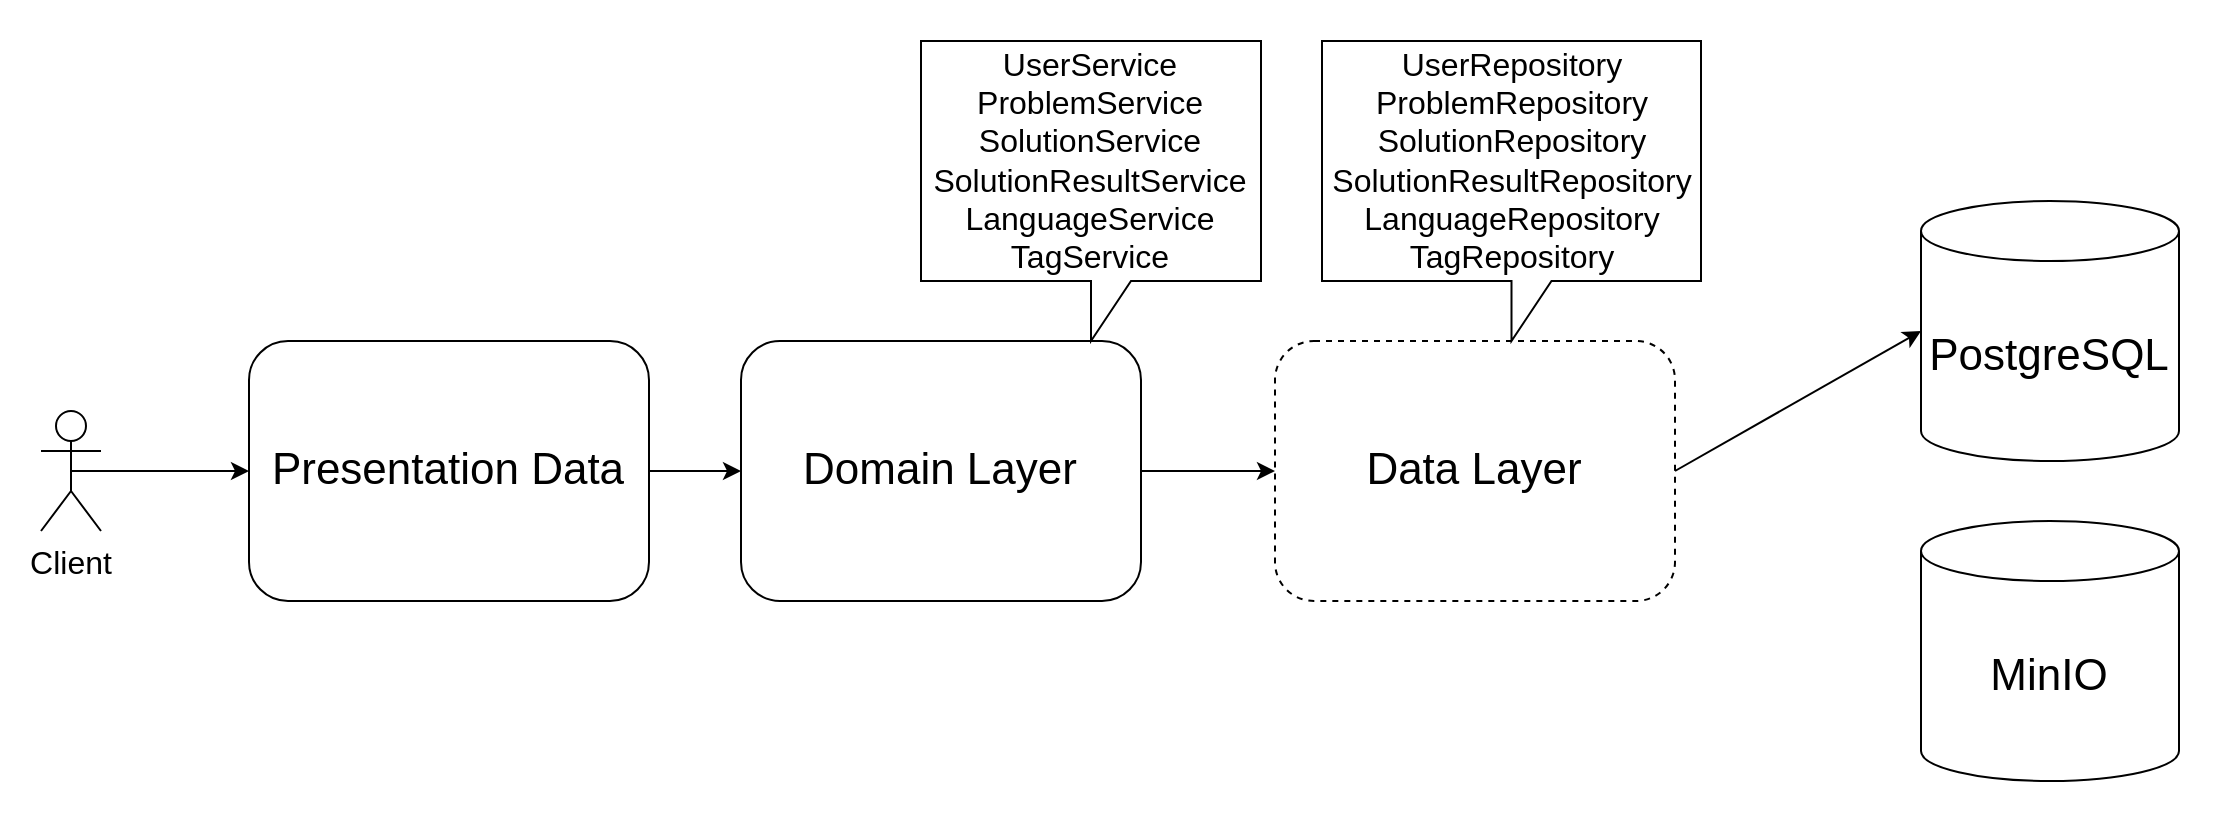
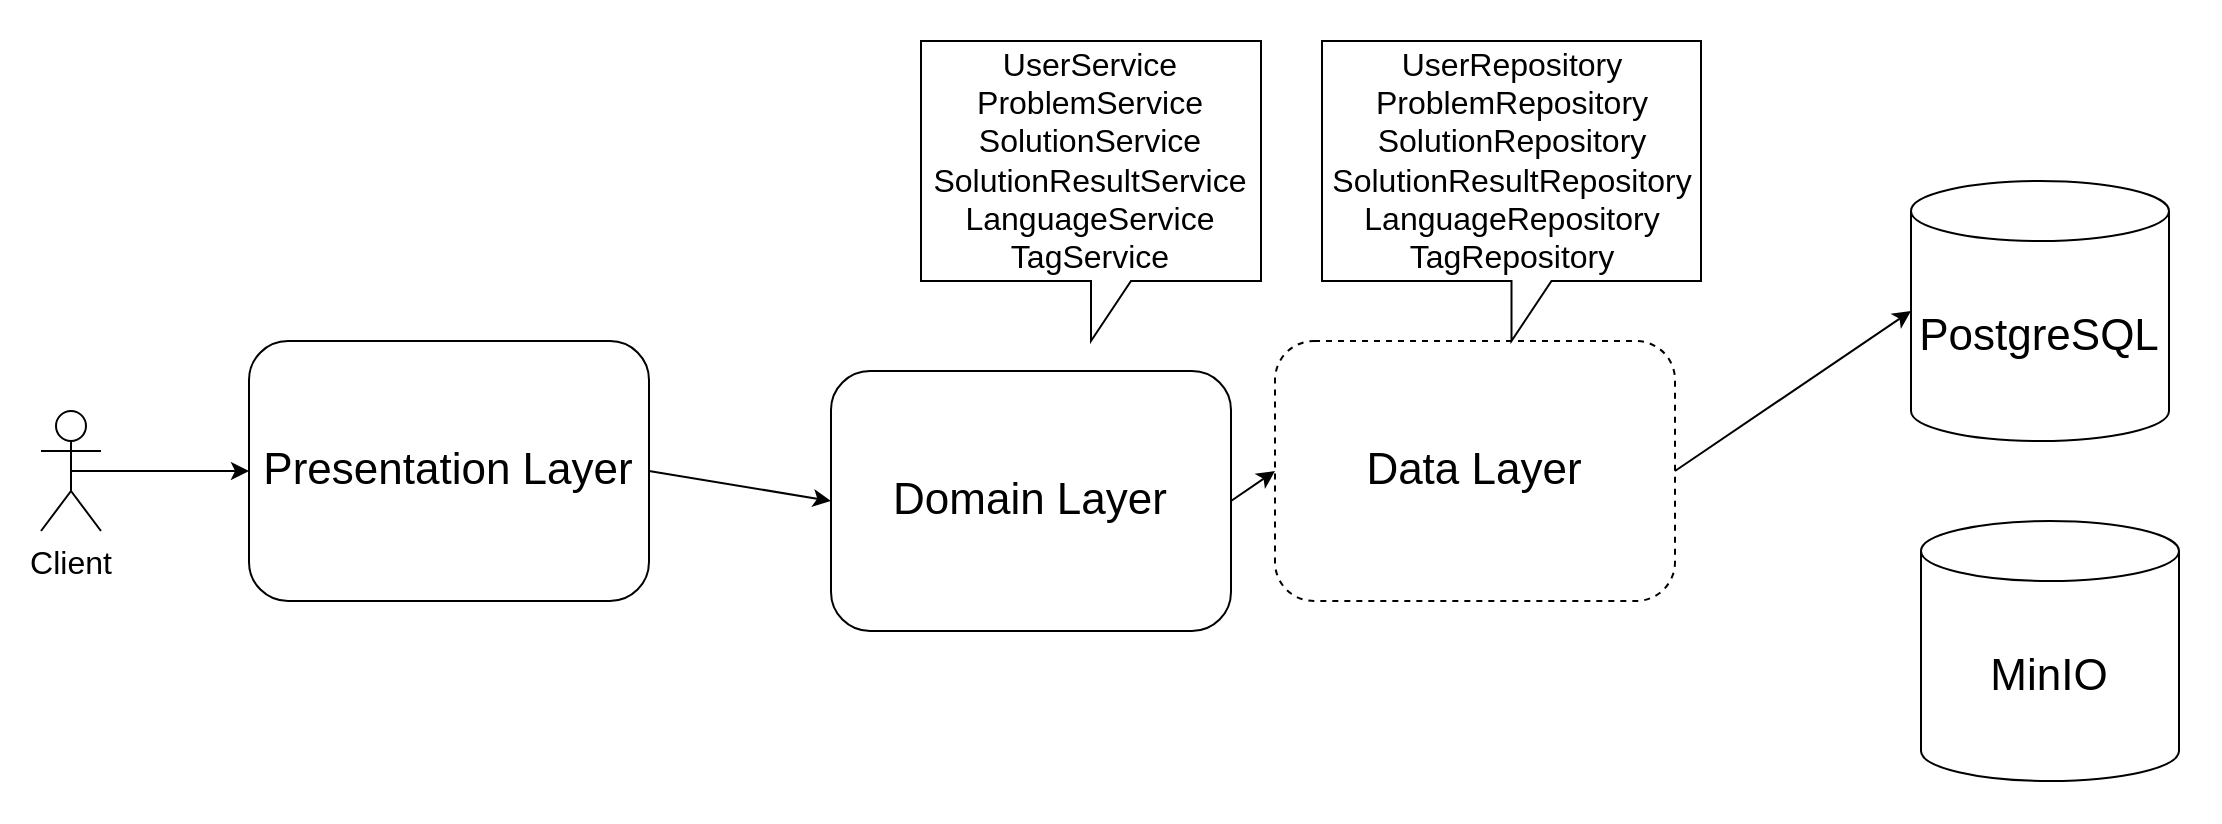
node "PostgreSQL": moved (2050, 331) -> (2040, 311)
node "Presentation Data": label "Presentation Data" -> "Presentation Layer"
node "Domain Layer": moved (941, 471) -> (1031, 501)
